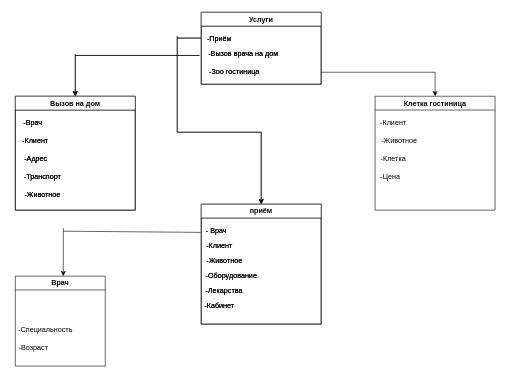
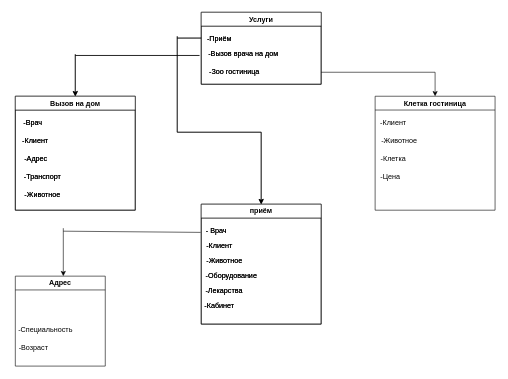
node "Врач": label "Врач" -> "Адрес"
